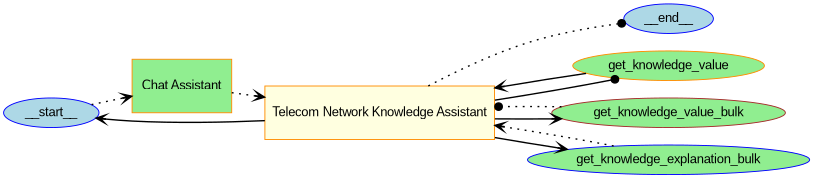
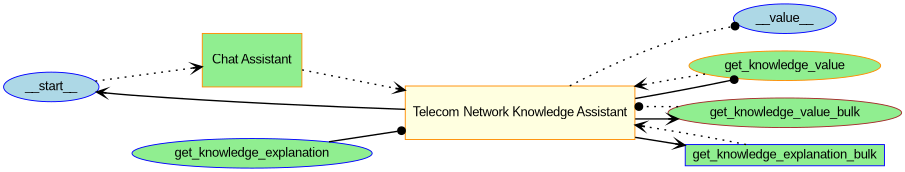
node "__end__": label "__end__" -> "__value__"
edge "get_knowledge_value" -> "Telecom Network Knowledge Assistant": style solid -> dotted
node "get_knowledge_explanation": added
node "get_knowledge_explanation_bulk": shape ellipse -> box
